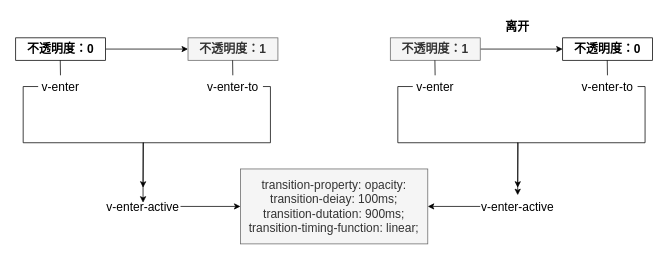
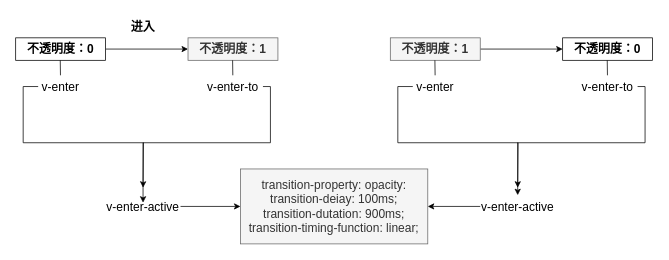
node "进入": added
node "离开": removed
